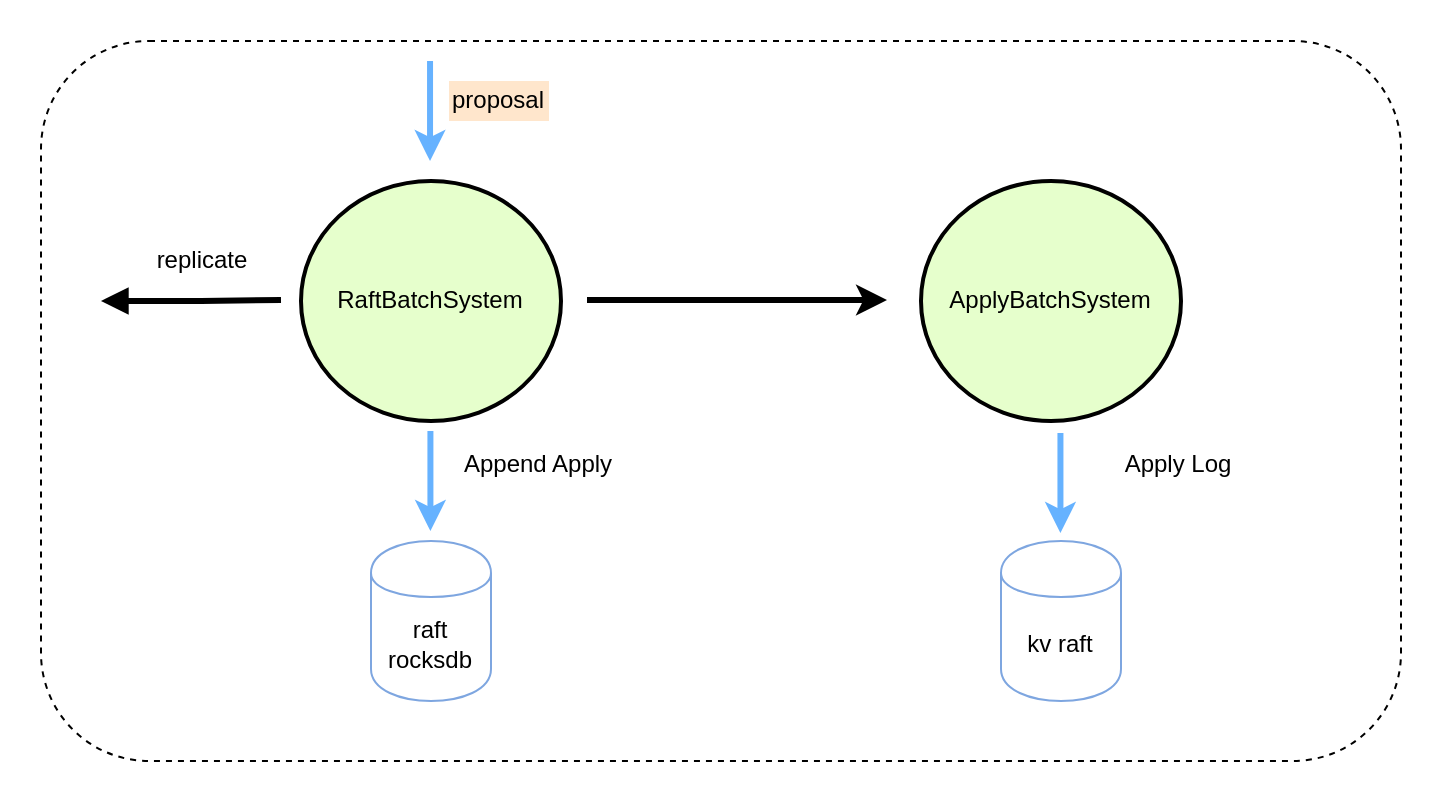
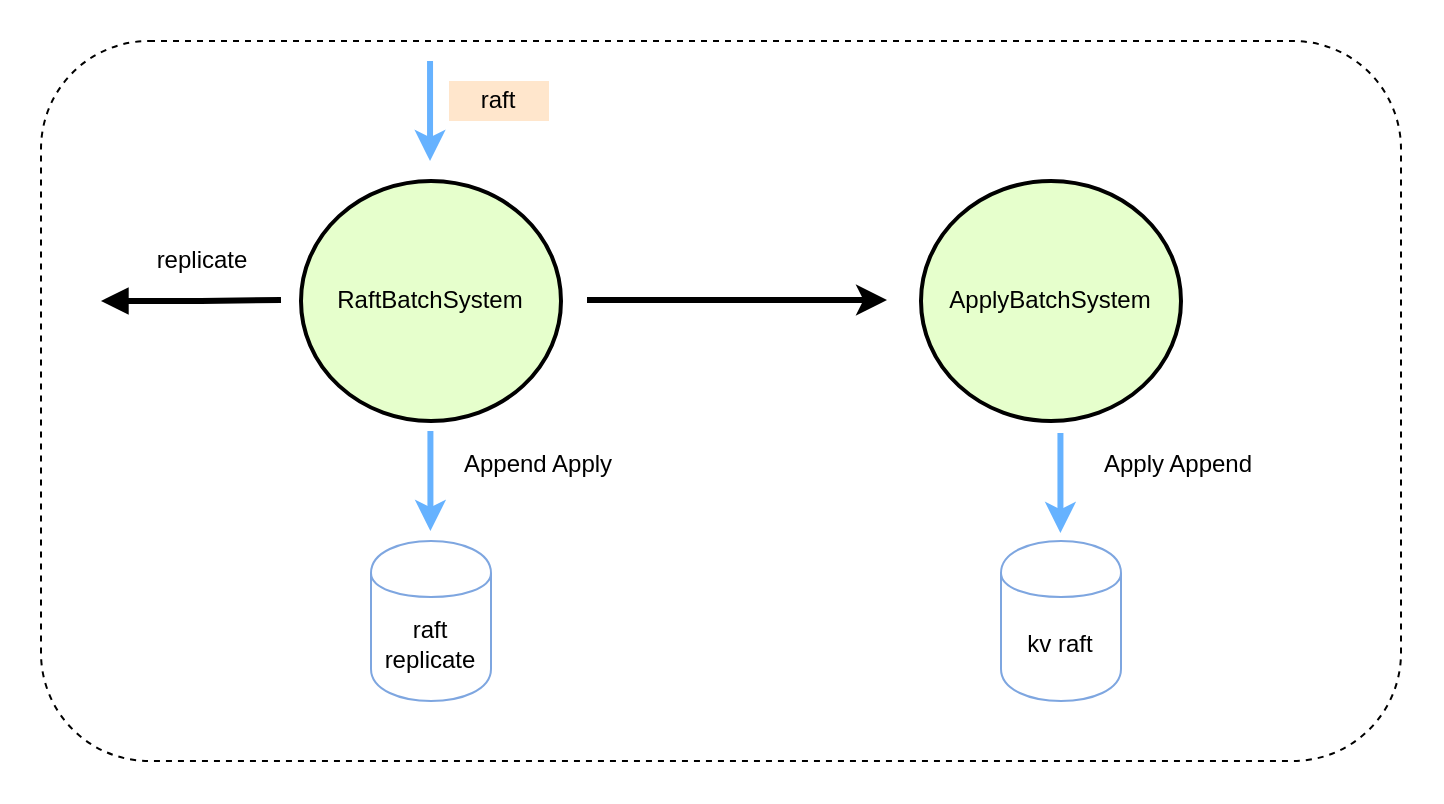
node "proposal": label "proposal" -> "raft"
node "Apply Log": label "Apply Log" -> "Apply Append"
node "raft rocksdb": label "raft rocksdb" -> "raft replicate"
